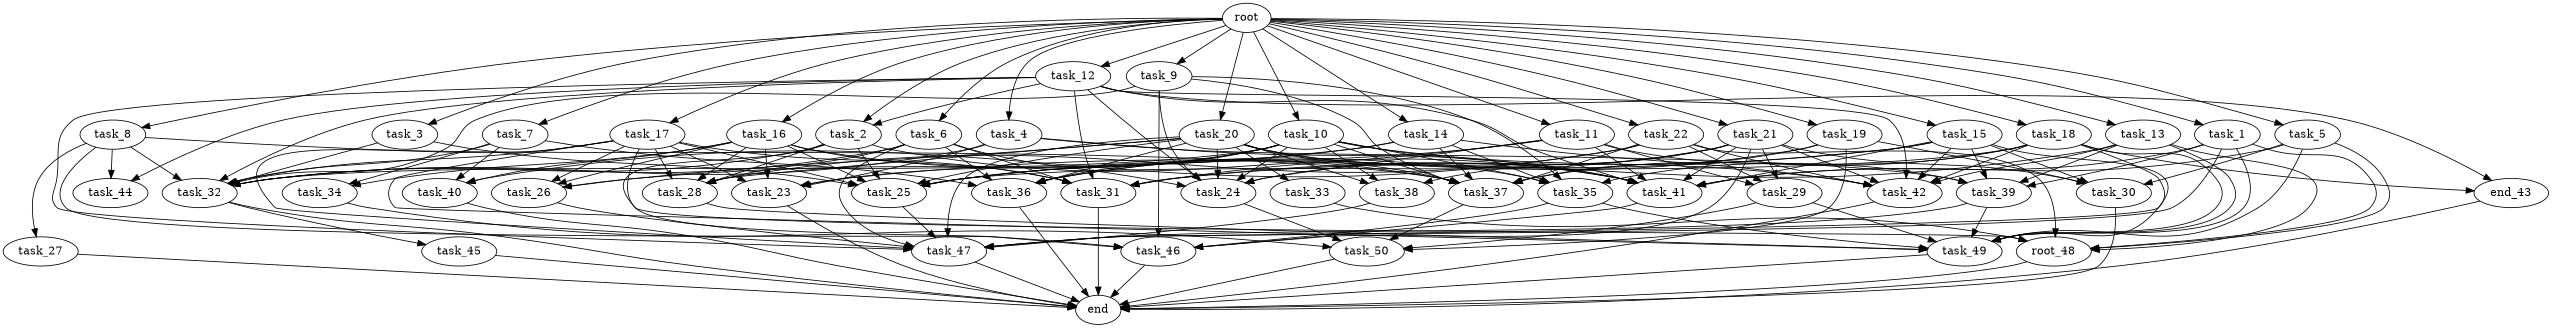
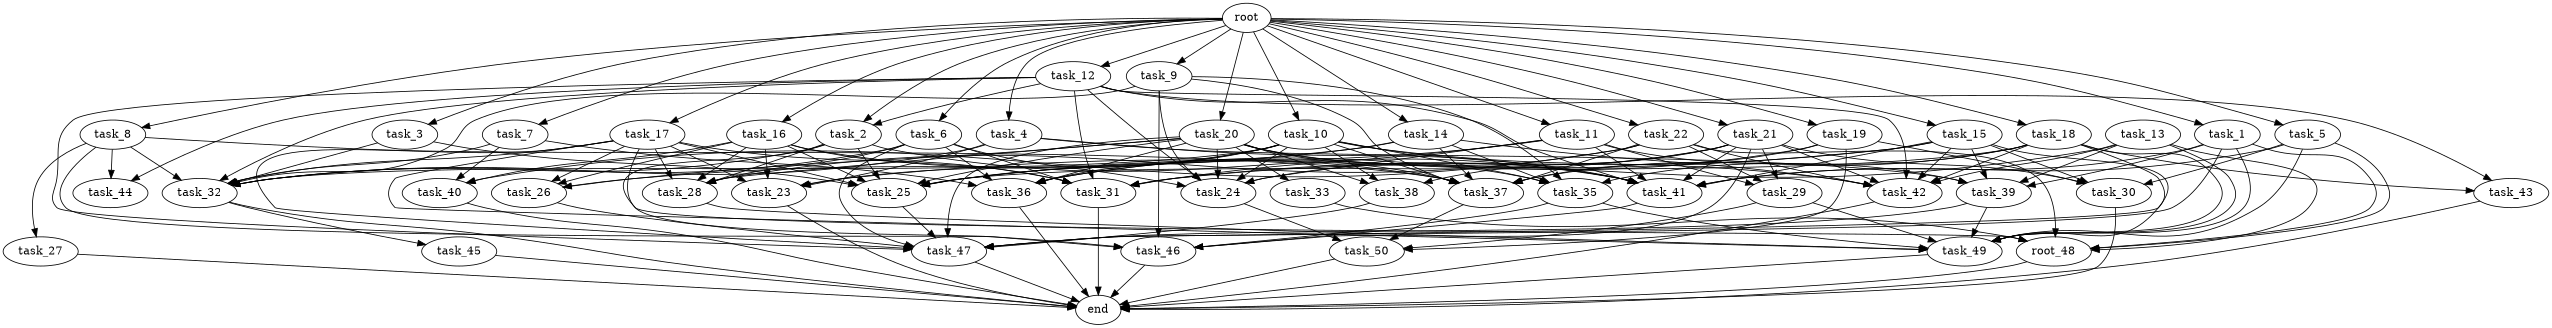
edge "root" -> "task_13": removed
node "task_34": removed
node "end_43": label "end_43" -> "task_43"
